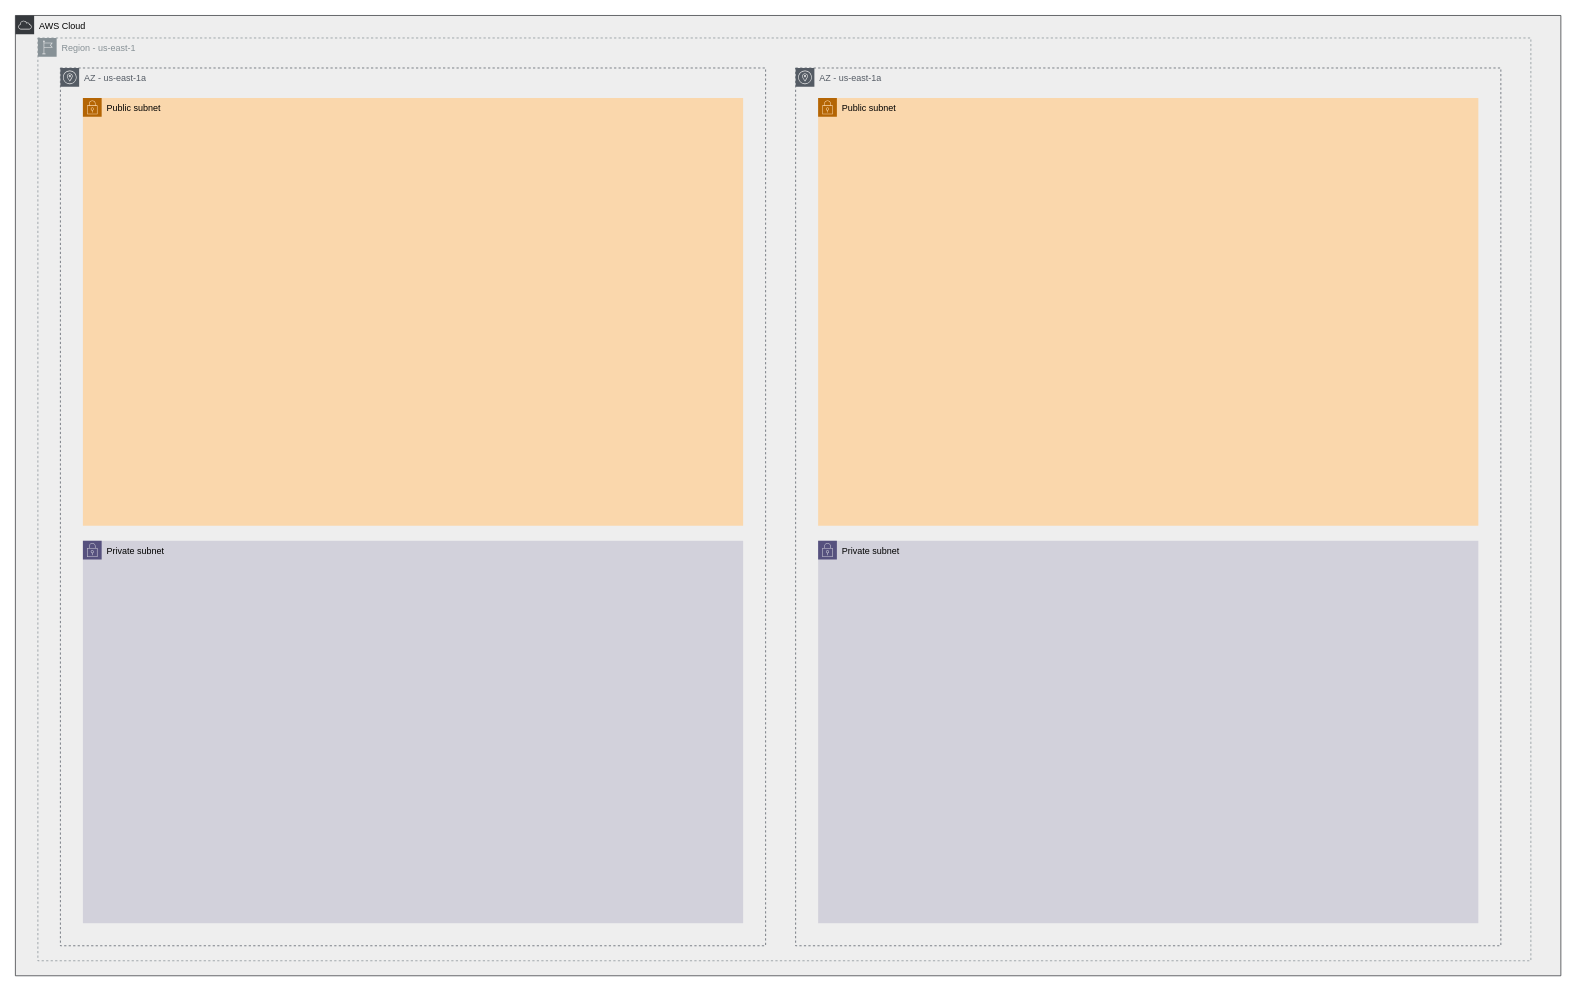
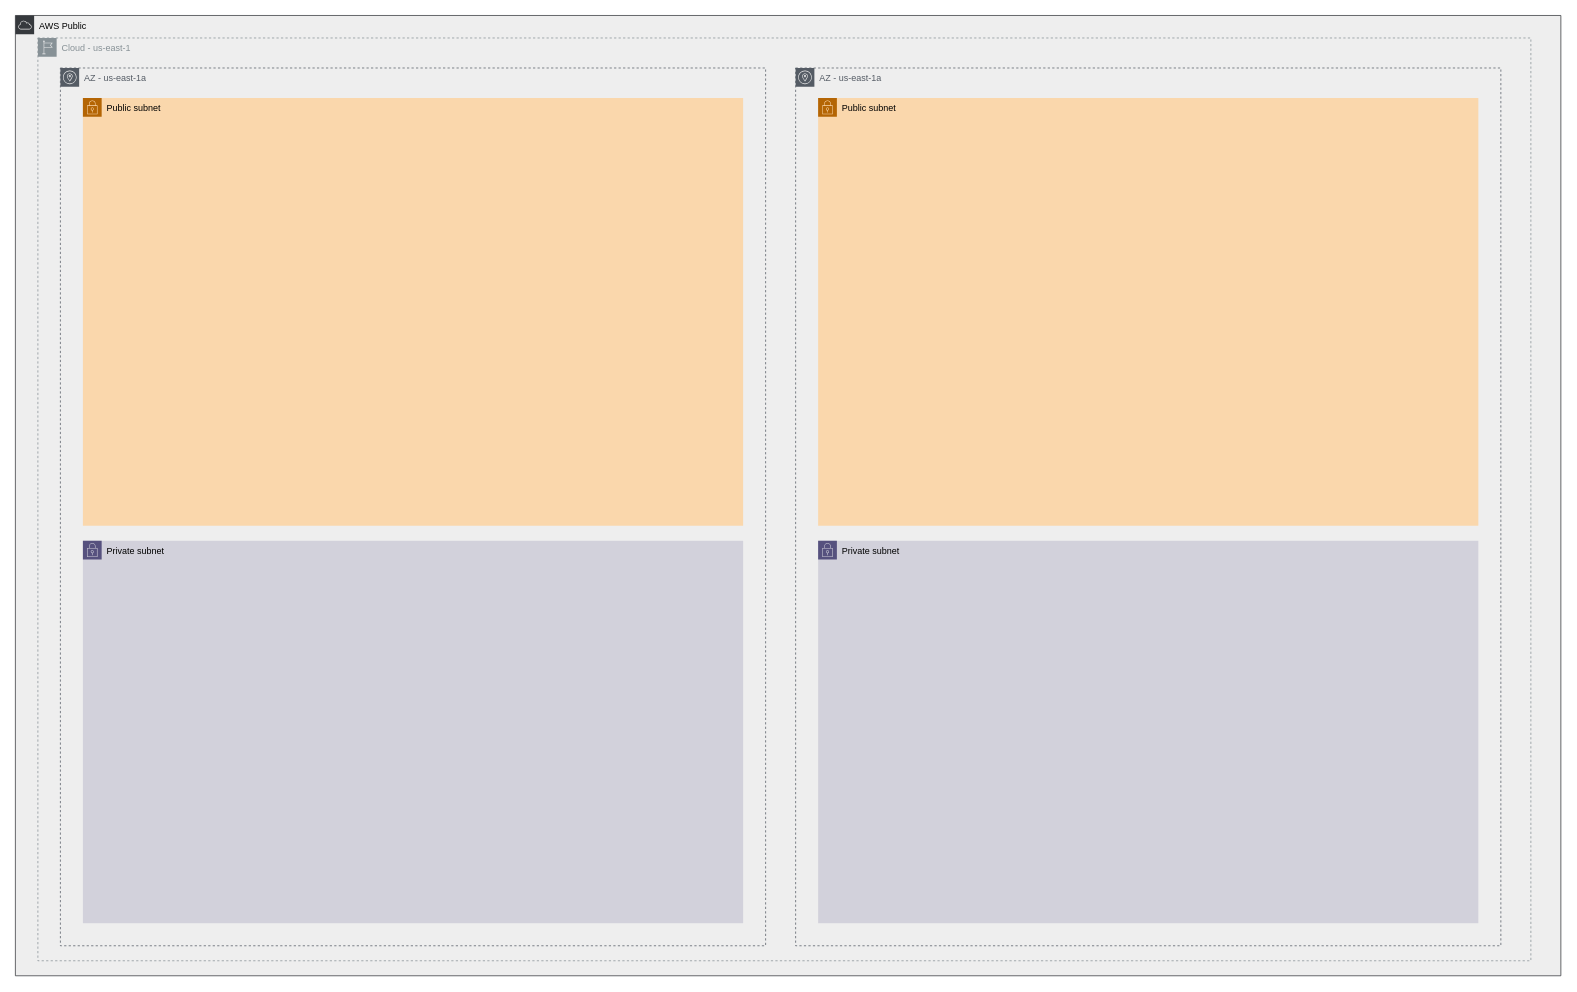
node "AWS Cloud": label "AWS Cloud" -> "AWS Public"
node "Region - us-east-1": label "Region - us-east-1" -> "Cloud - us-east-1"
